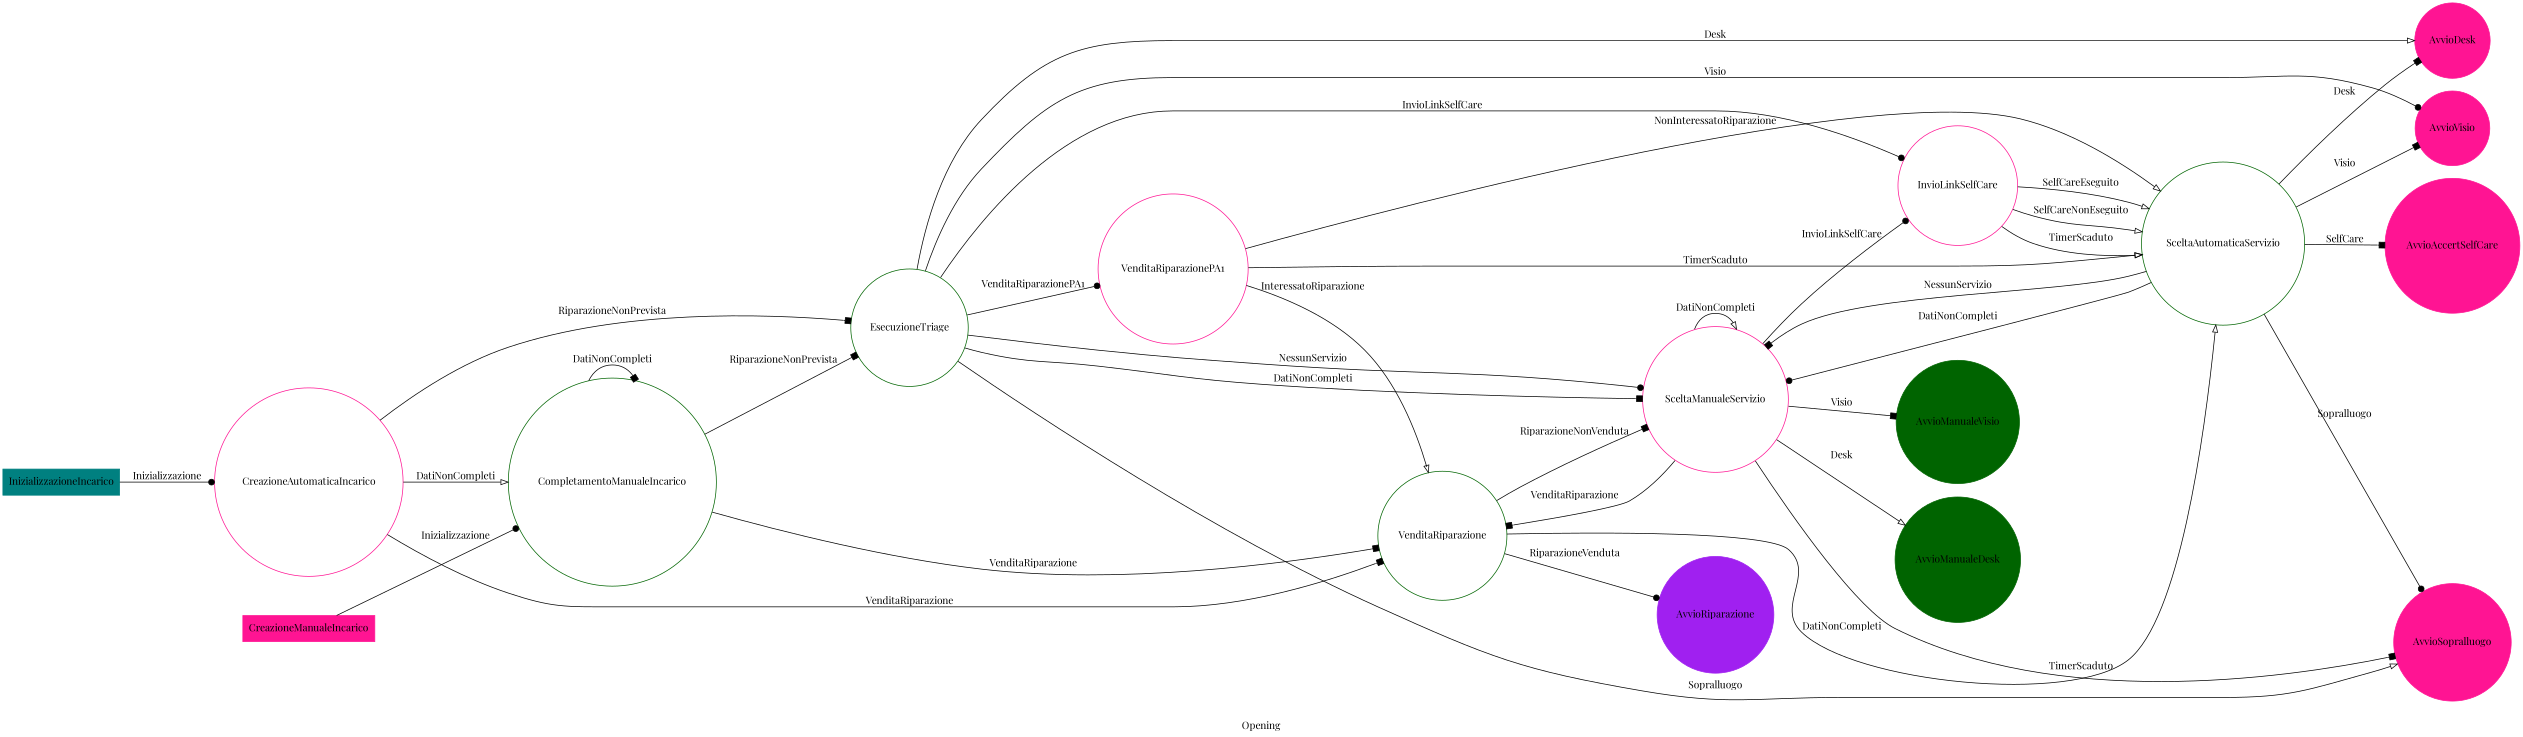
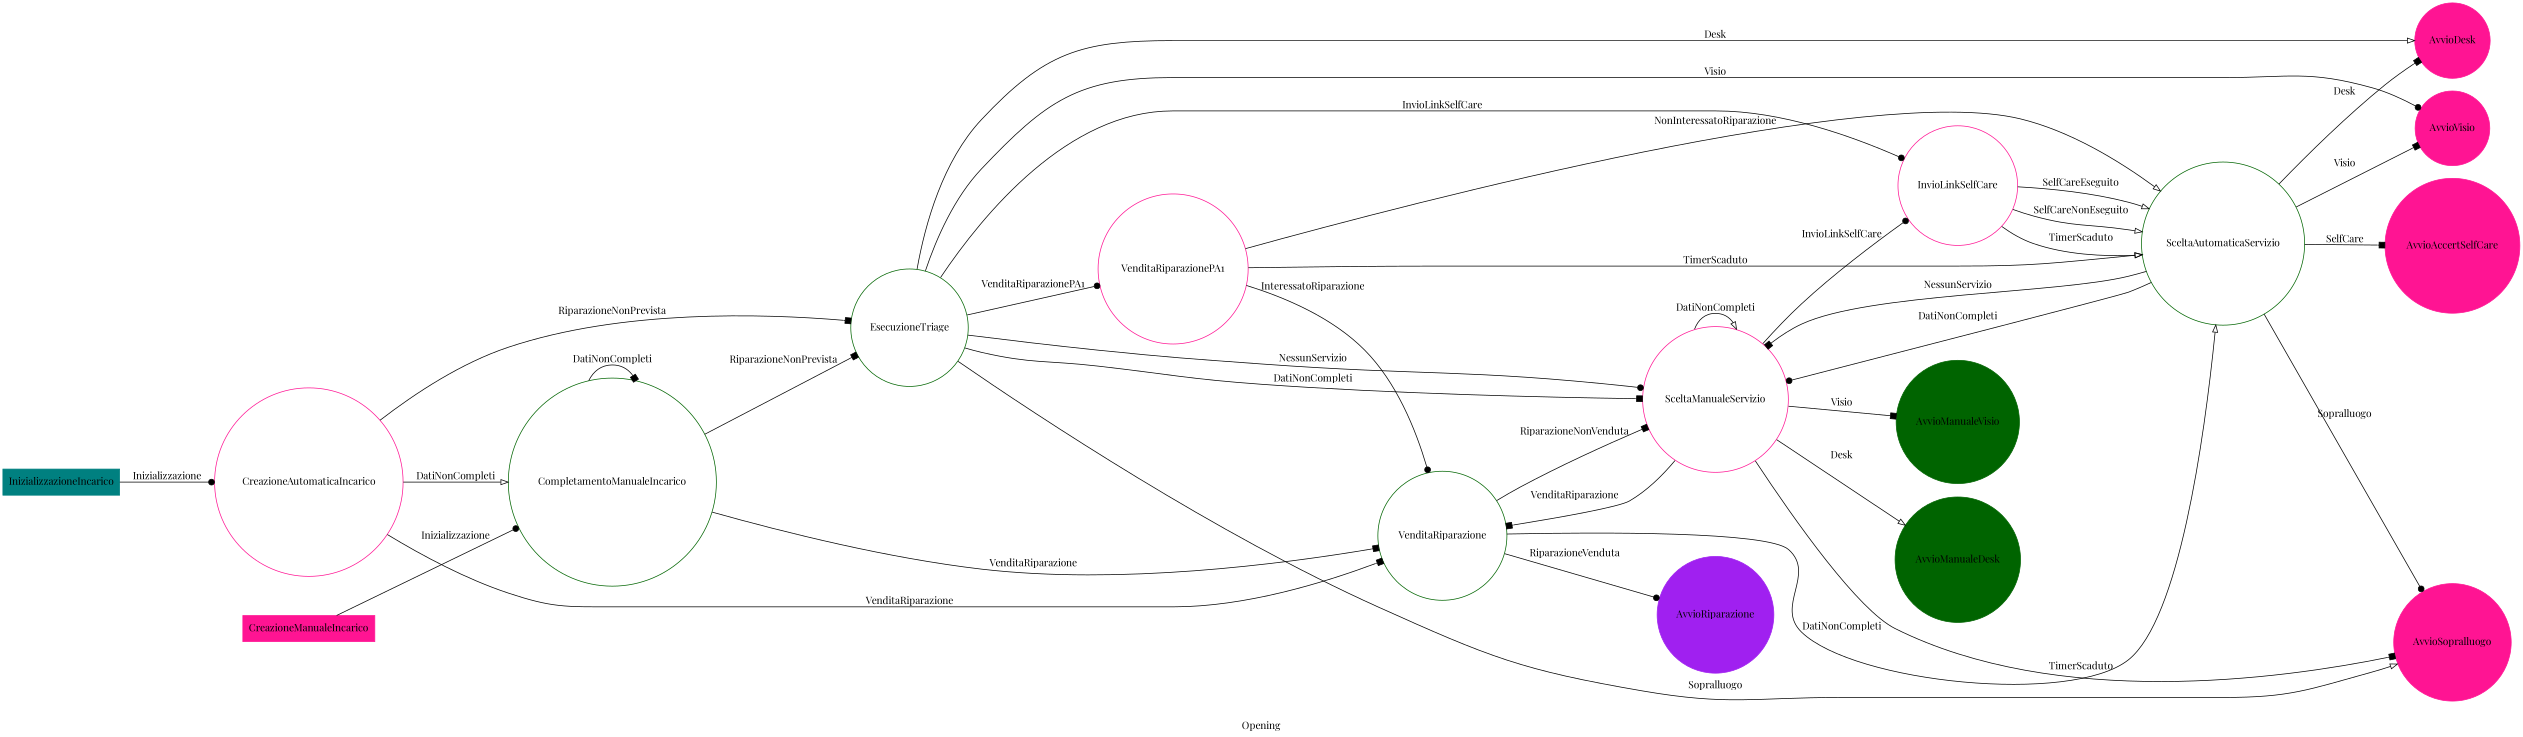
edge "VenditaRiparazionePA1" -> "VenditaRiparazione": arrowhead onormal -> dot
